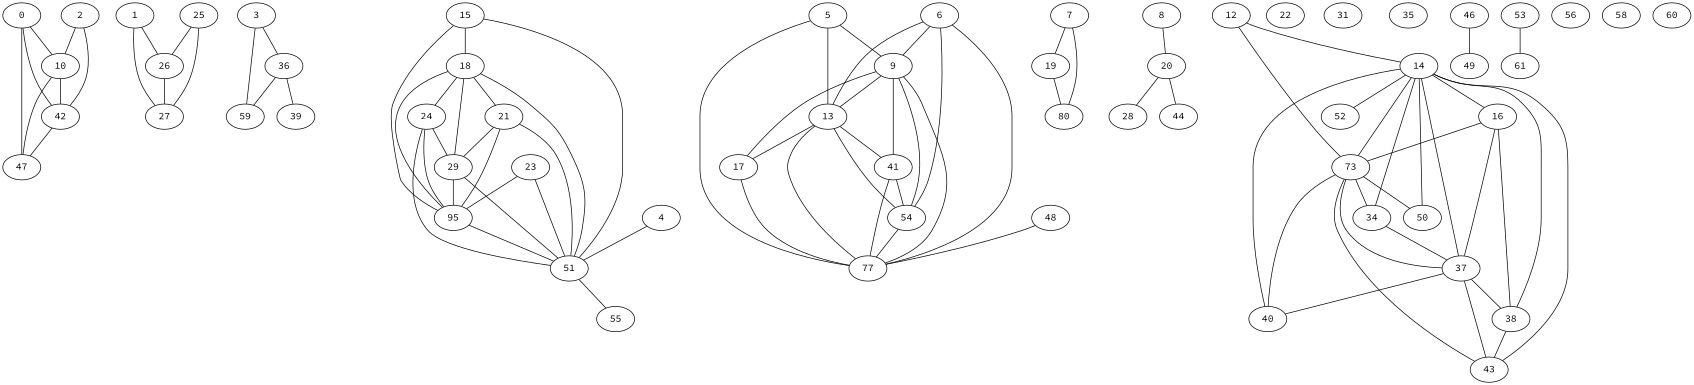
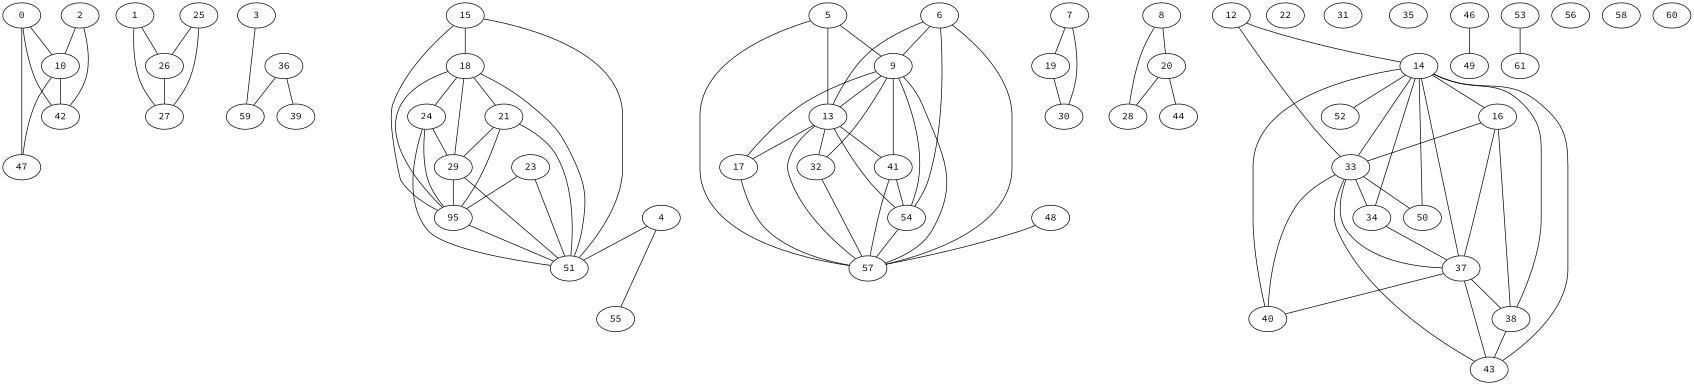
edge "3" -- "36": removed
edge "8" -- "28": added
node "80": label "80" -> "30"
edge "42" -- "47": removed
node "32": added
node "73": label "73" -> "33"
node "77": label "77" -> "57"
edge "51" -- "55": now "4" -- "55"
